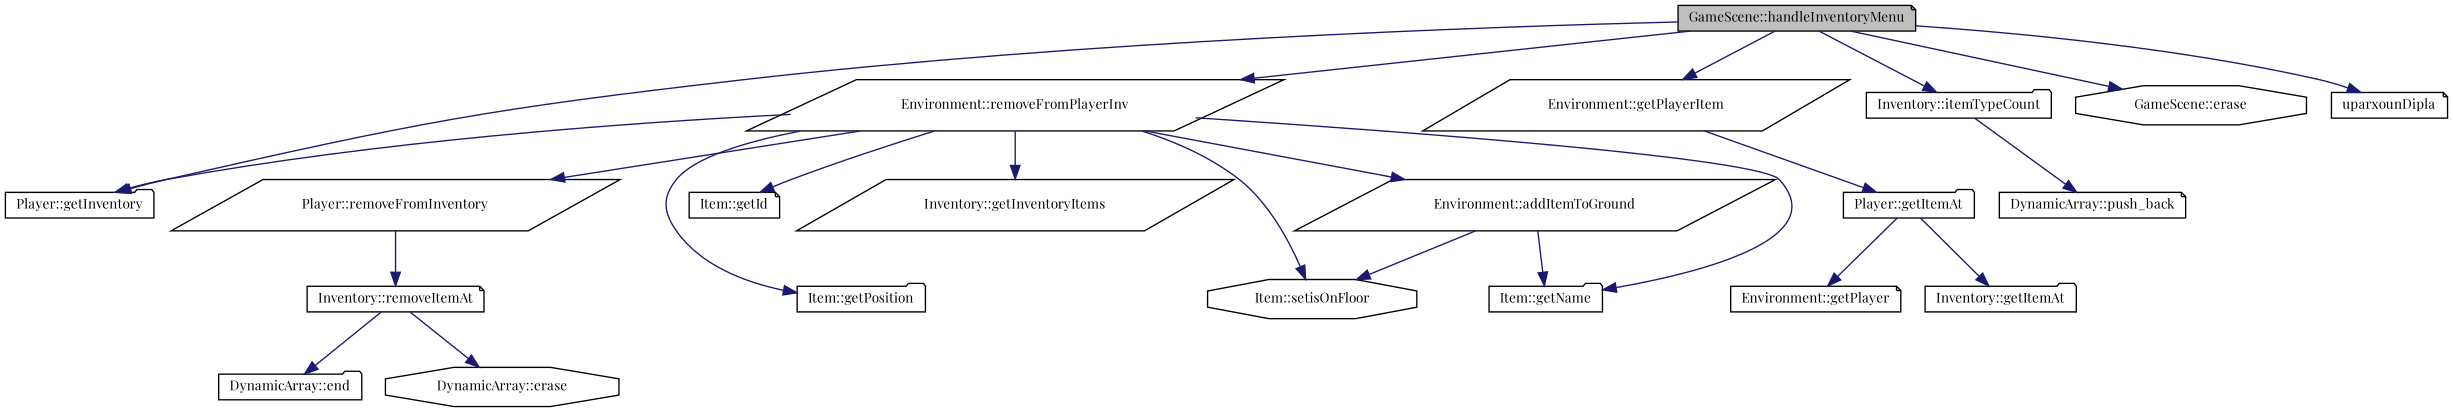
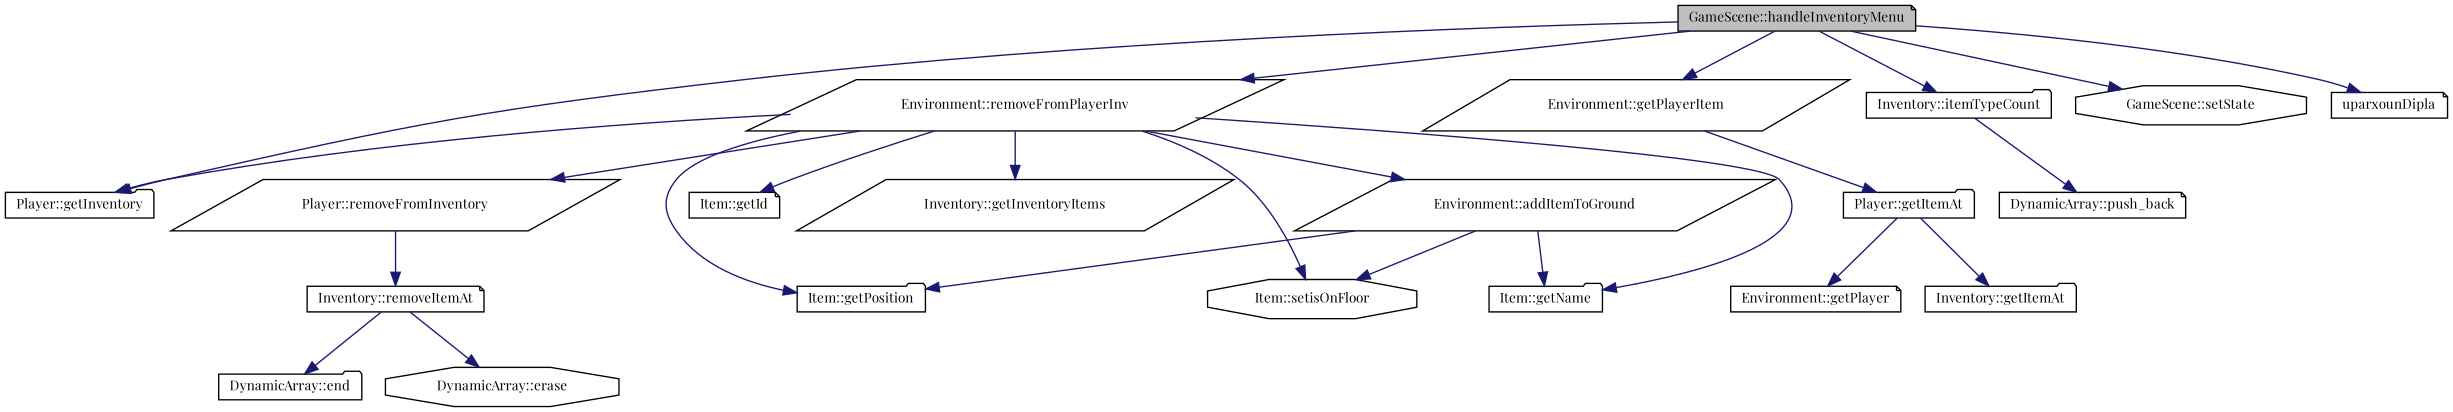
node "GameScene::erase": label "GameScene::erase" -> "GameScene::setState"
edge "Environment::addItemToGround" -> "Item::getPosition": added
